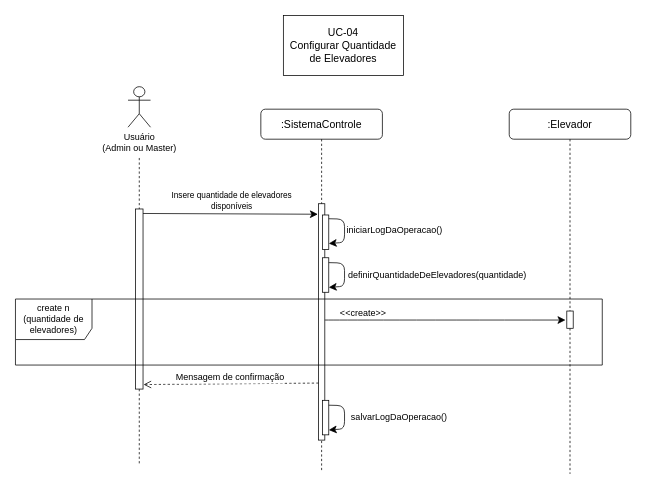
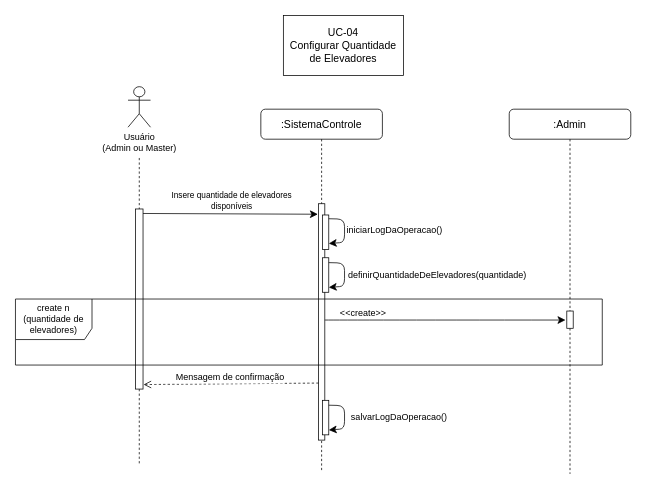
node ":Elevador": label ":Elevador" -> ":Admin"
